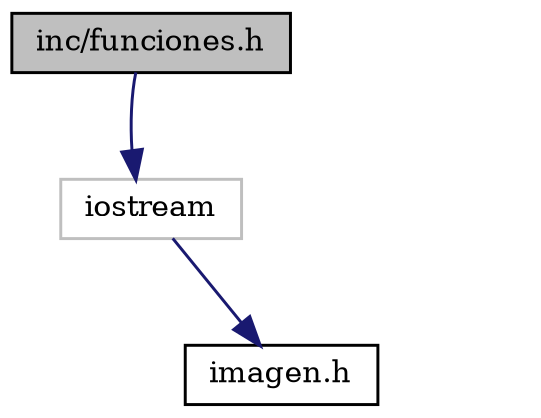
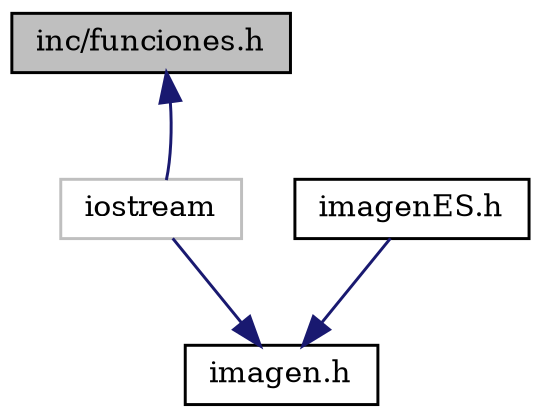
edge "inc/funciones.h" -> "iostream": reversed
node "imagenES.h": added
